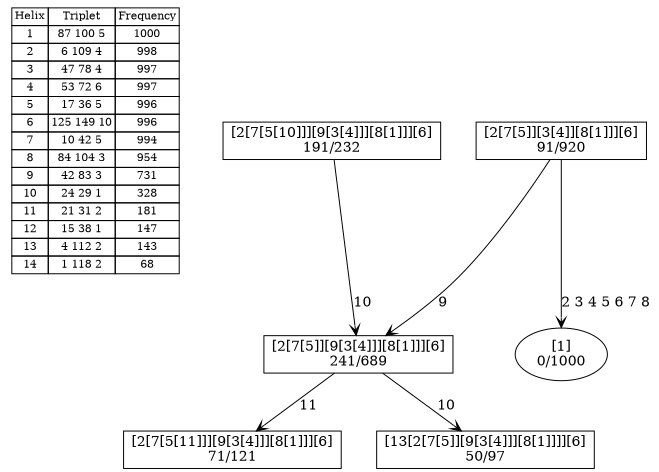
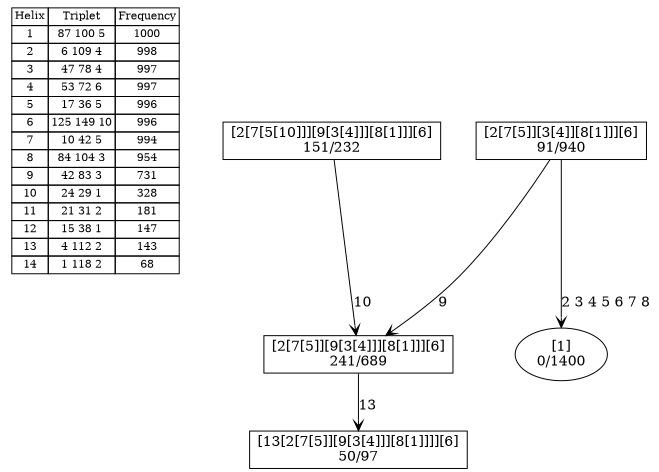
node "[2[7[5[10]]][9[3[4]]][8[1]]][6] 191/232": label "[2[7[5[10]]][9[3[4]]][8[1]]][6] 191/232" -> "[2[7[5[10]]][9[3[4]]][8[1]]][6] 151/232"
node "[2[7[5]][3[4]][8[1]]][6] 91/920": label "[2[7[5]][3[4]][8[1]]][6] 91/920" -> "[2[7[5]][3[4]][8[1]]][6] 91/940"
node "[1] 0/1000": label "[1] 0/1000" -> "[1] 0/1400"
edge "[2[7[5]][9[3[4]]][8[1]]][6] 241/689" -> "[13[2[7[5]][9[3[4]]][8[1]]]][6] 50/97": label "10 " -> "13 "
node "[2[7[5[11]]][9[3[4]]][8[1]]][6] 71/121": removed
